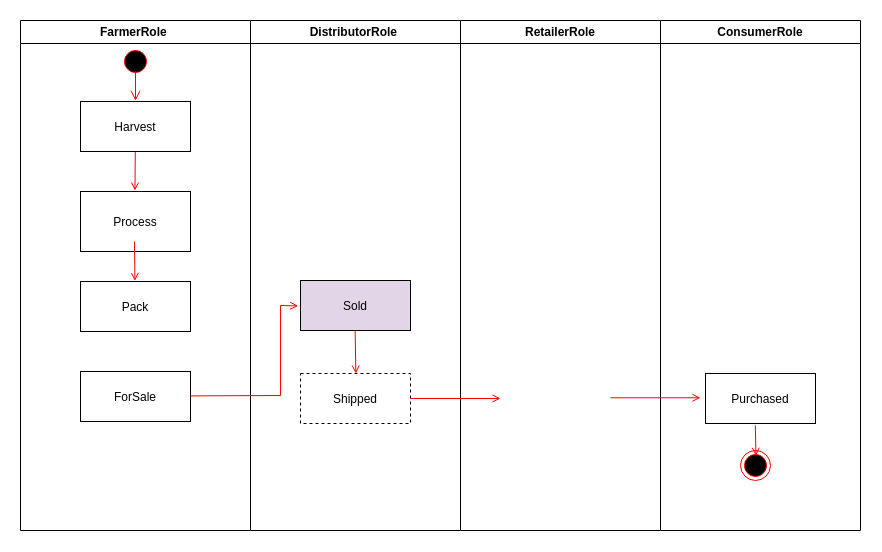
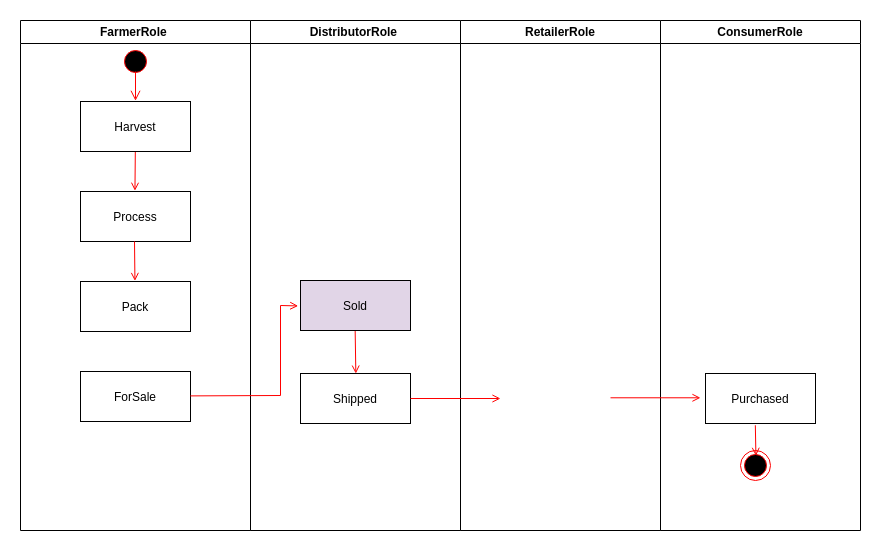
node "Process": size 110x60 -> 110x50
node "Shipped": style dashed -> solid
